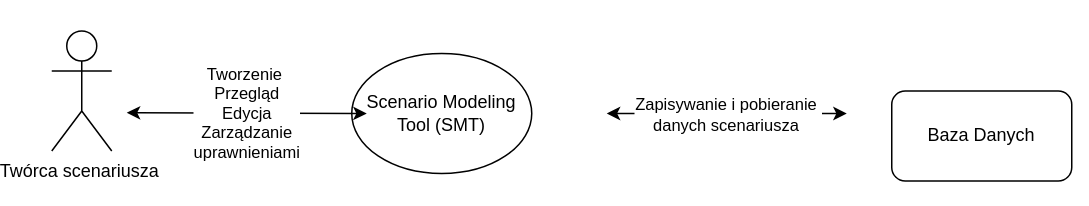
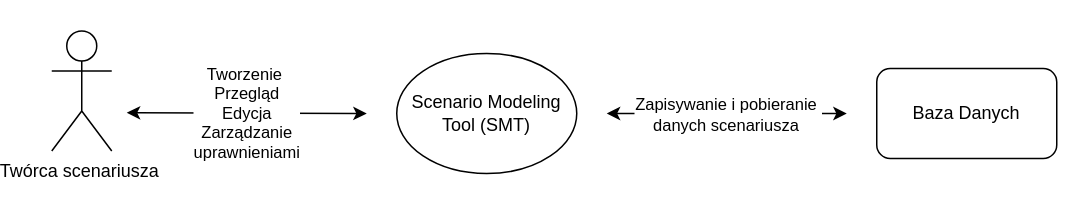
node "Scenario Modeling Tool (SMT)": moved (442, 113) -> (487, 113)
node "Baza Danych": moved (982, 136) -> (967, 113)
